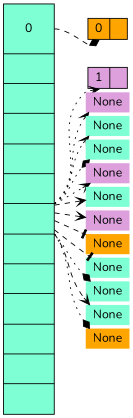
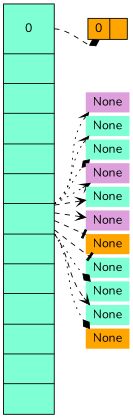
node "1": removed
